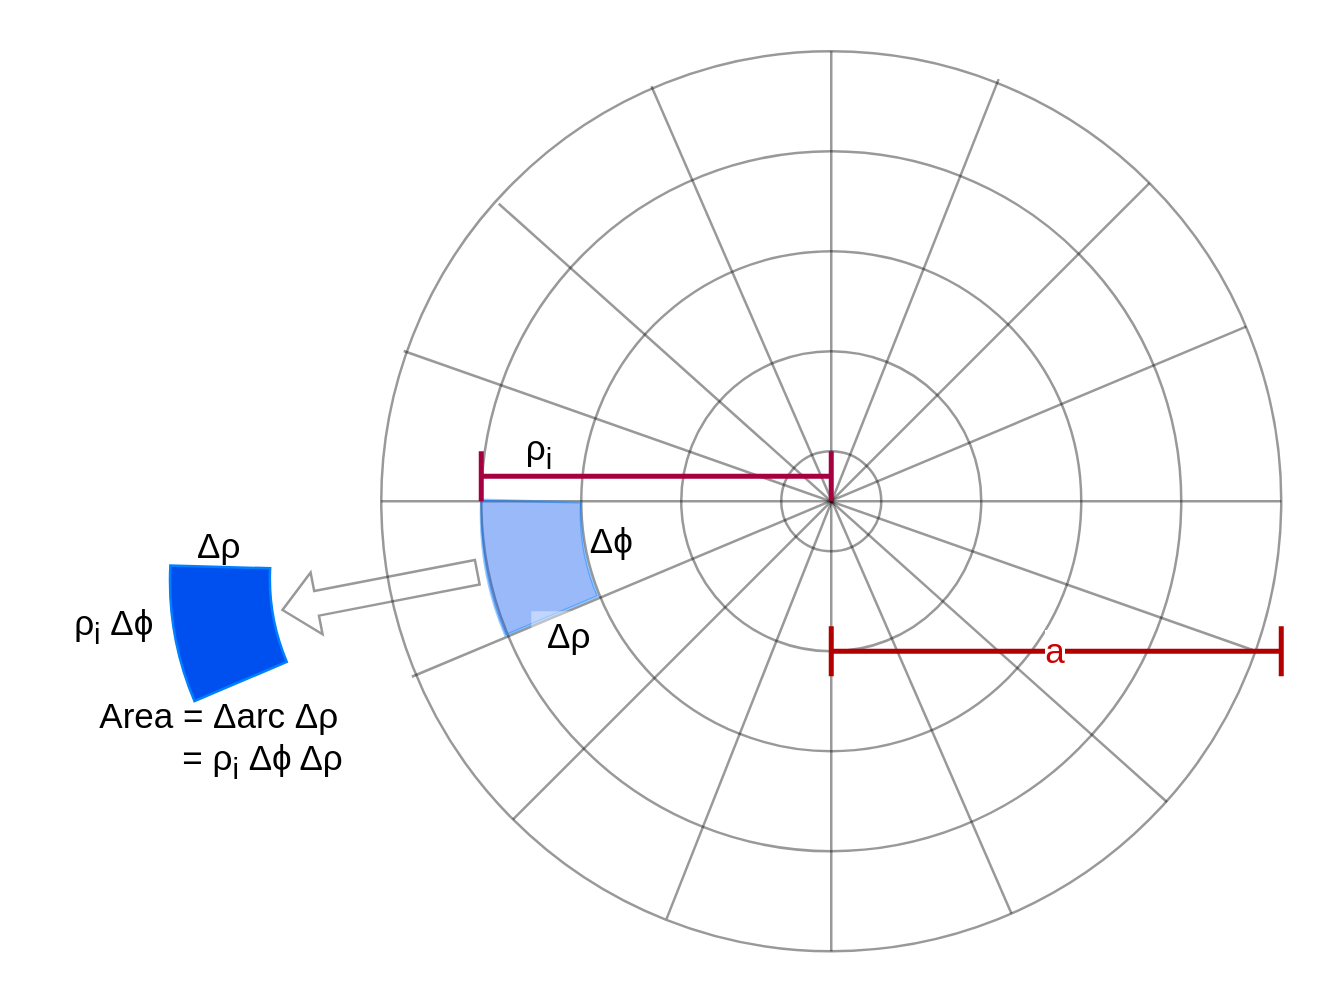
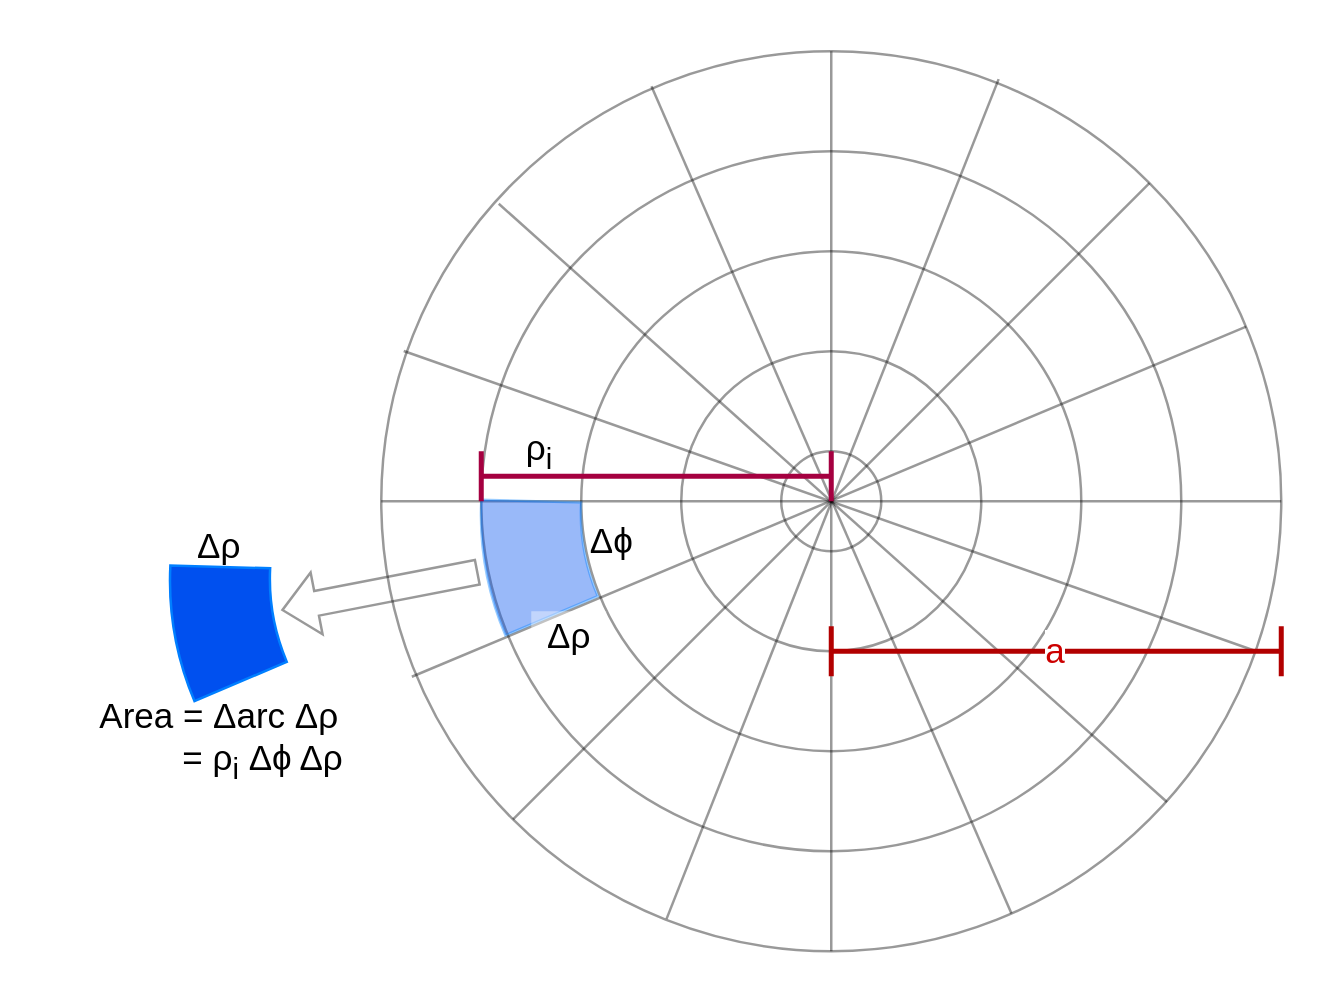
node "ρi Δϕ": removed
